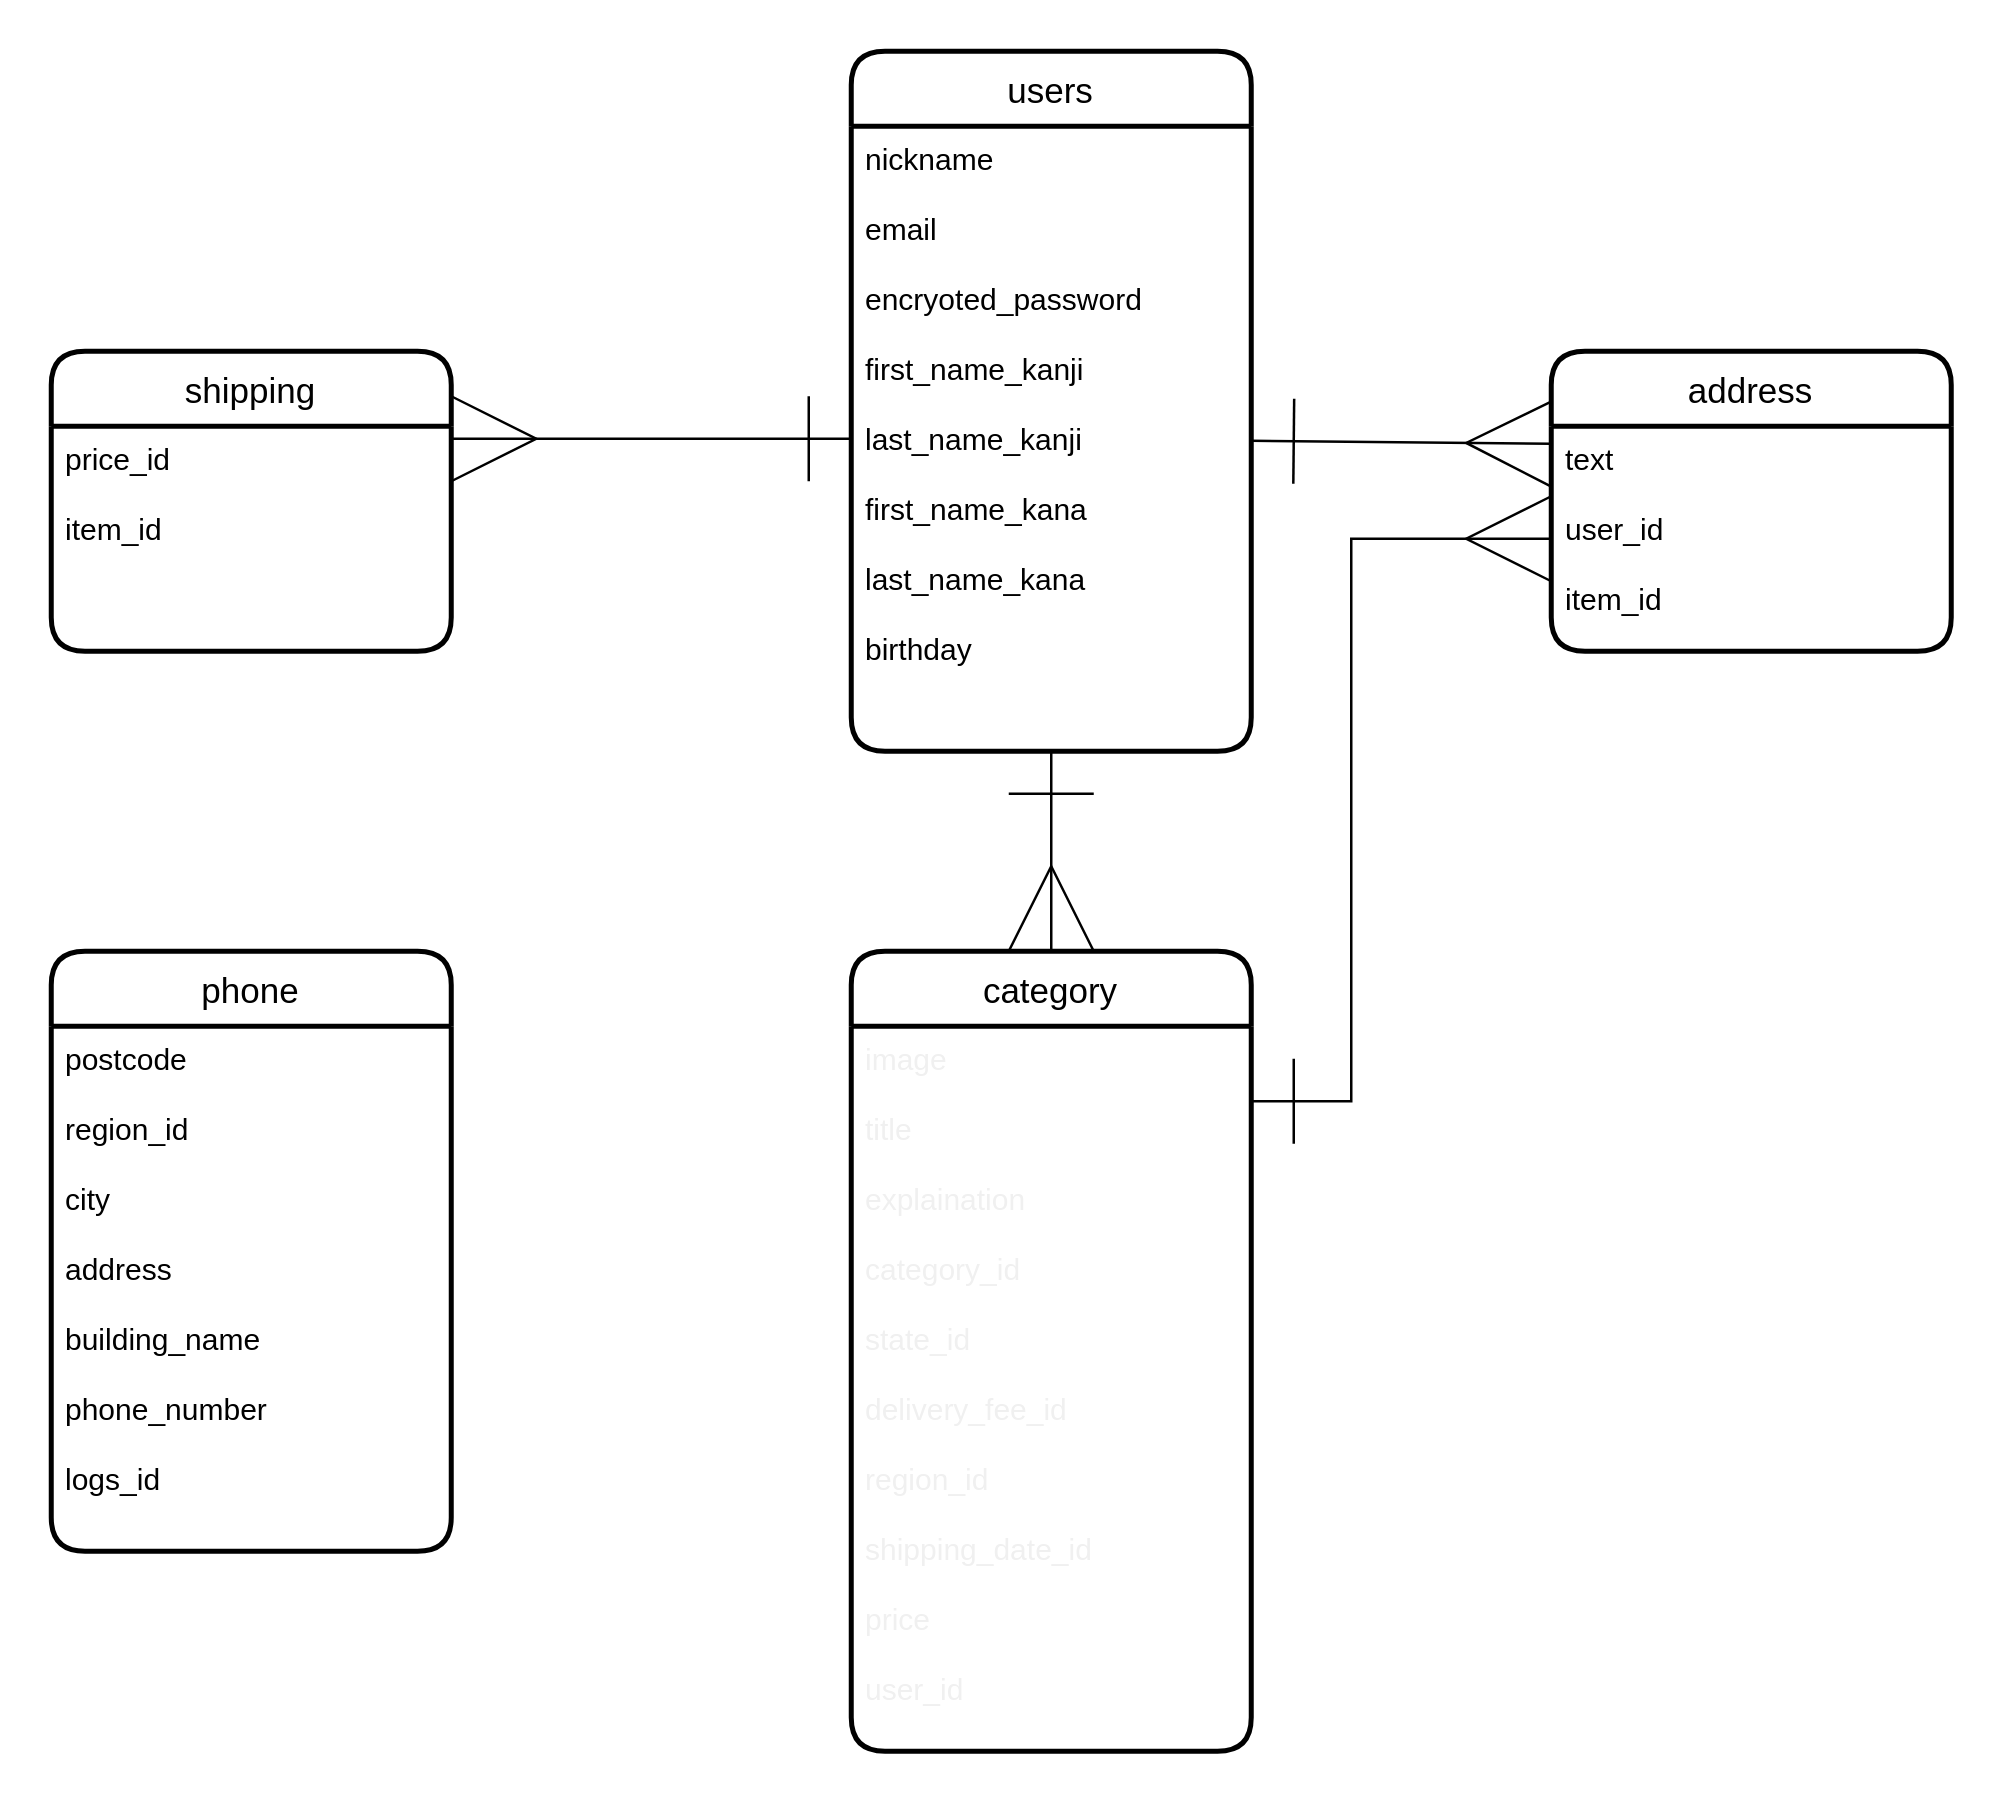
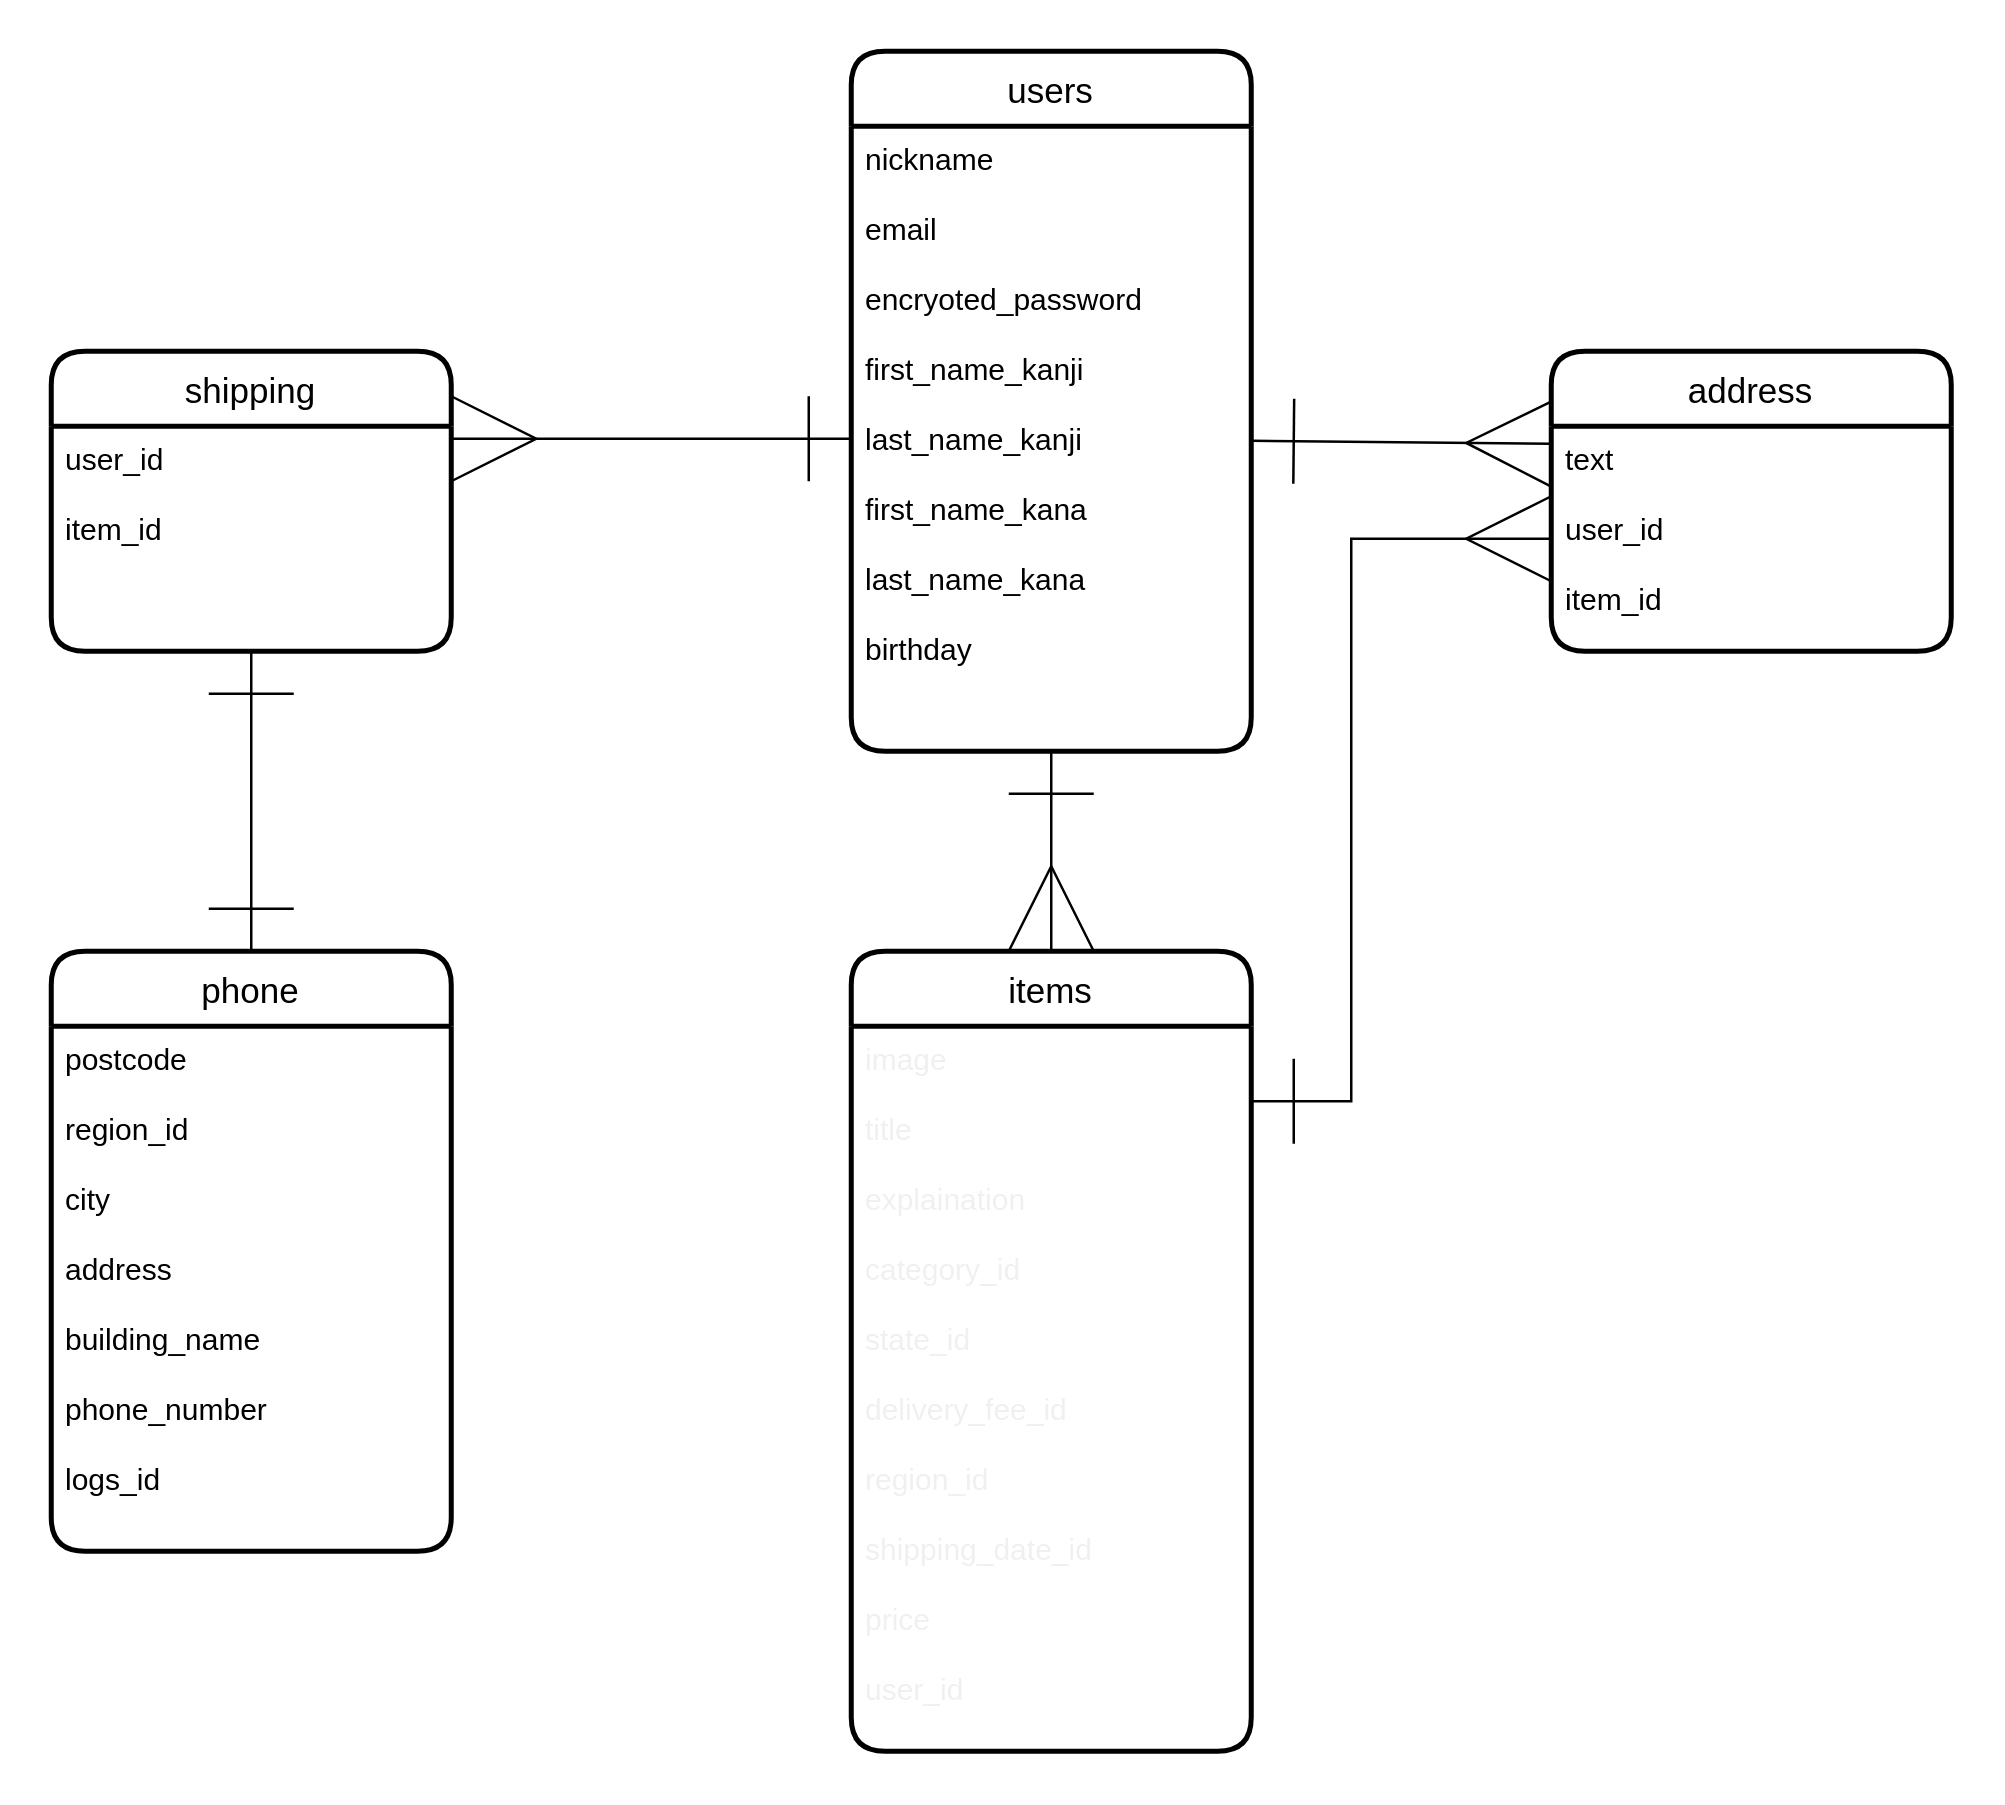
node "price_id item_id": label "price_id item_id" -> "user_id item_id"
edge "shipping" -- "phone": added
node "category": label "category" -> "items"
